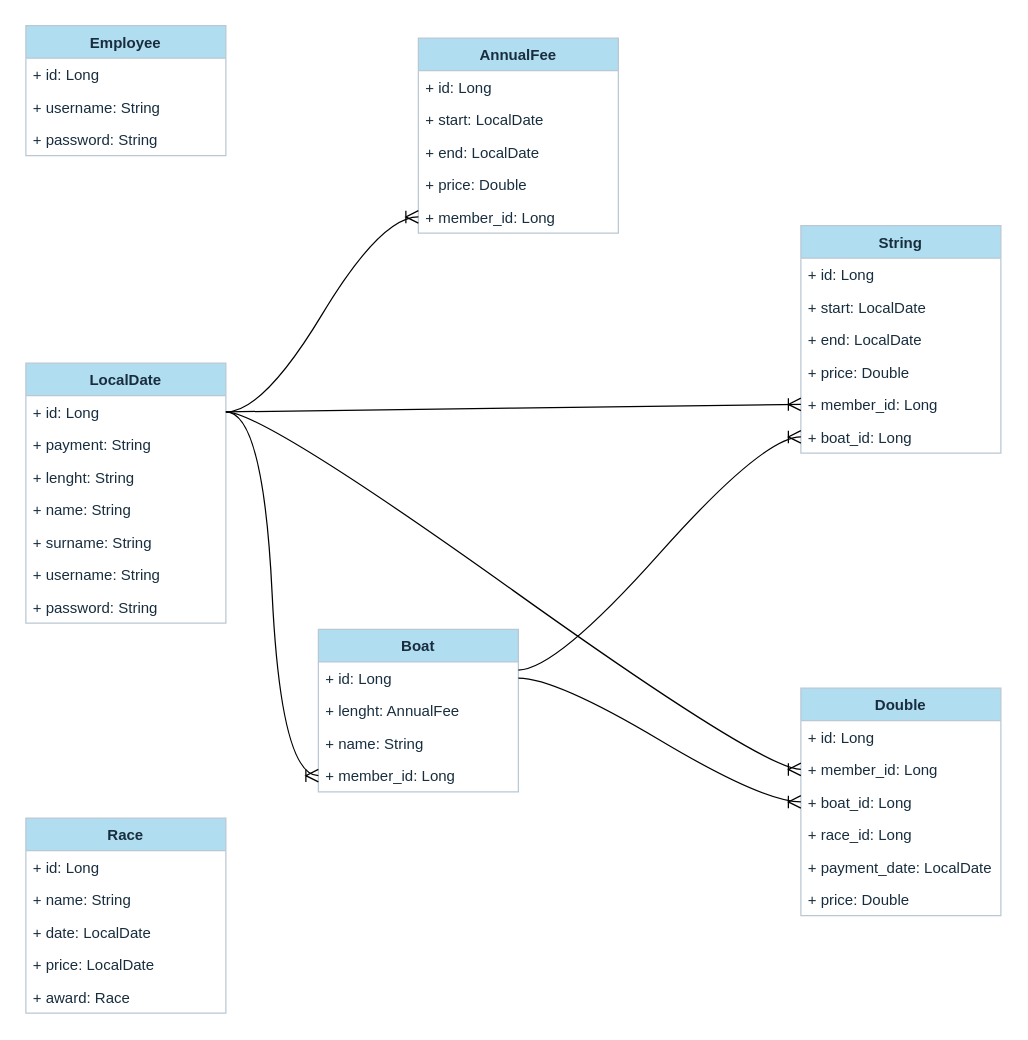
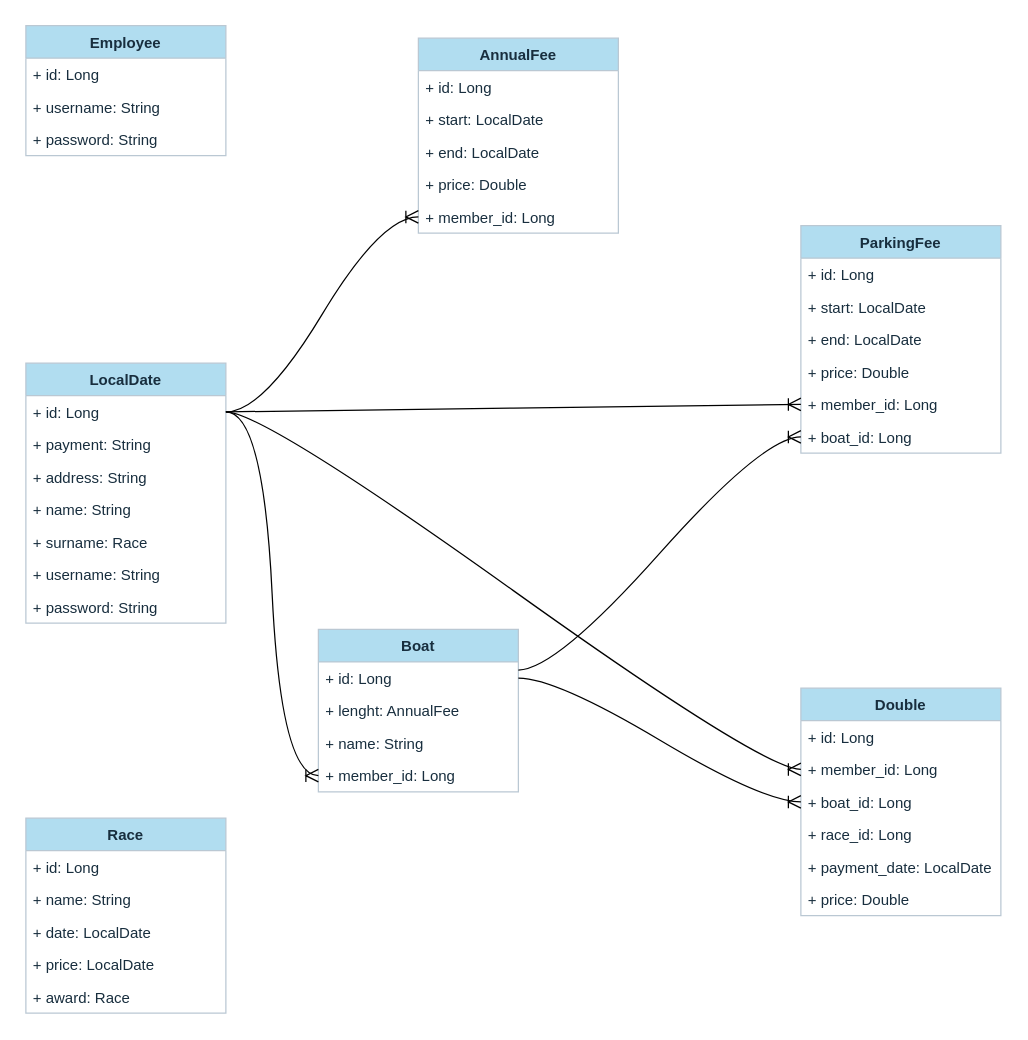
node "String": label "String" -> "ParkingFee"
node "+ lenght: String": label "+ lenght: String" -> "+ address: String"
node "+ surname: String": label "+ surname: String" -> "+ surname: Race"
